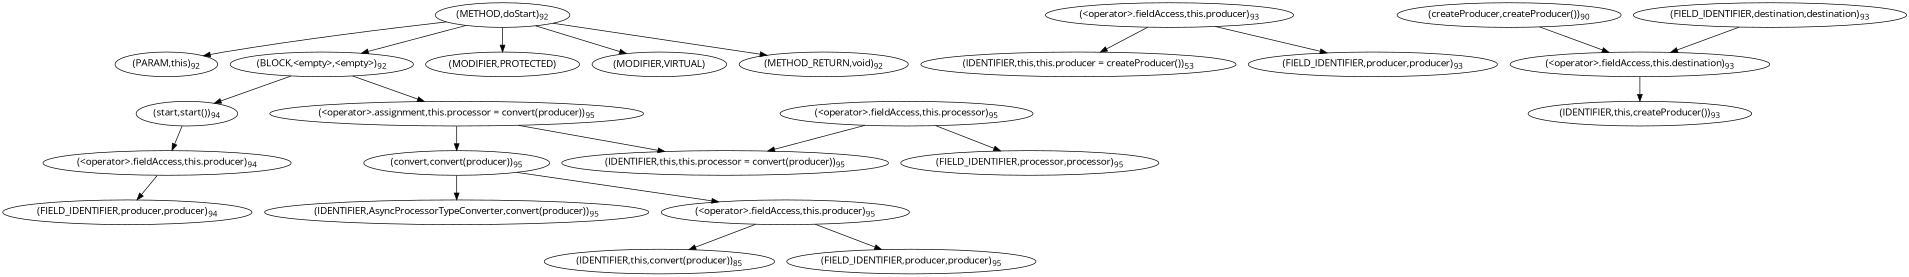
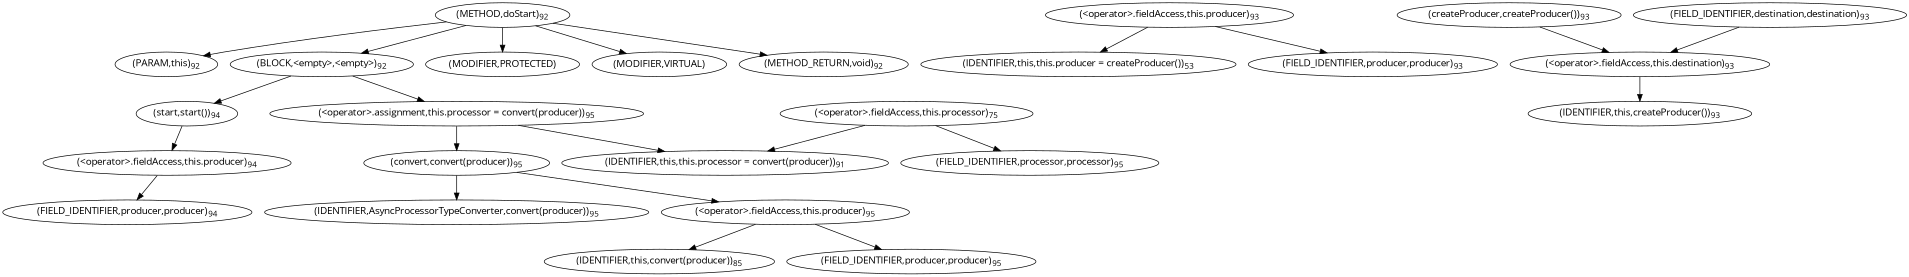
node "(createProducer,createProducer())": text "90" -> "93"
node "(<operator>.fieldAccess,this.processor)": text "95" -> "75"
node "(IDENTIFIER,this,this.processor = convert(producer))": text "95" -> "91"
